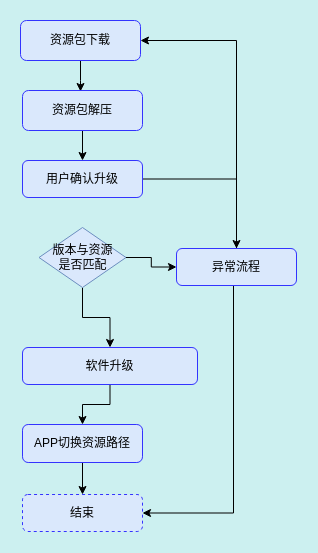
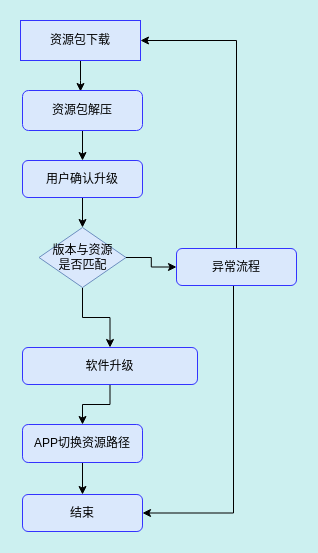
node "资源包下载": shape rounded rectangle -> rectangle
edge "用户确认升级" -> "异常流程": now "用户确认升级" -> "版本与资源 是否匹配"
node "结束": style dashed -> solid
